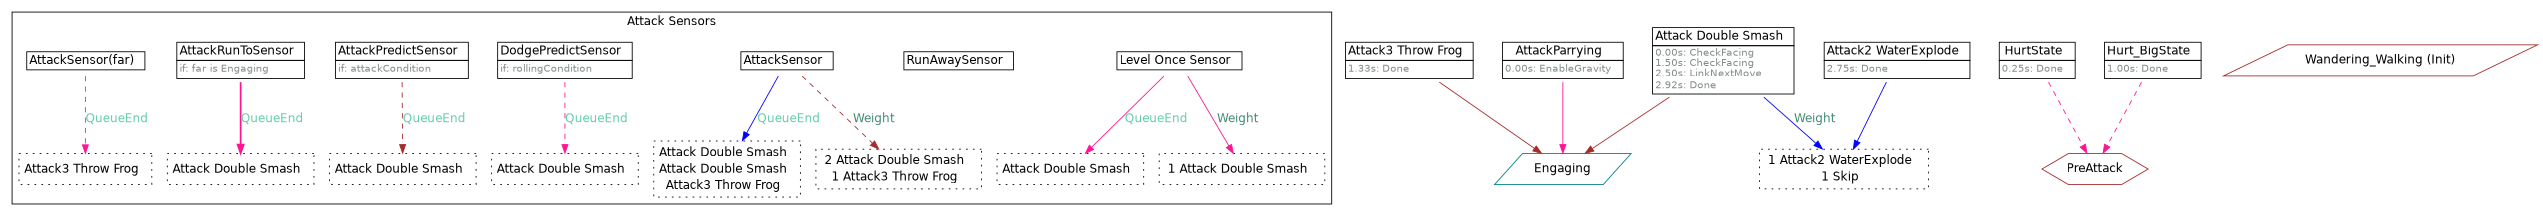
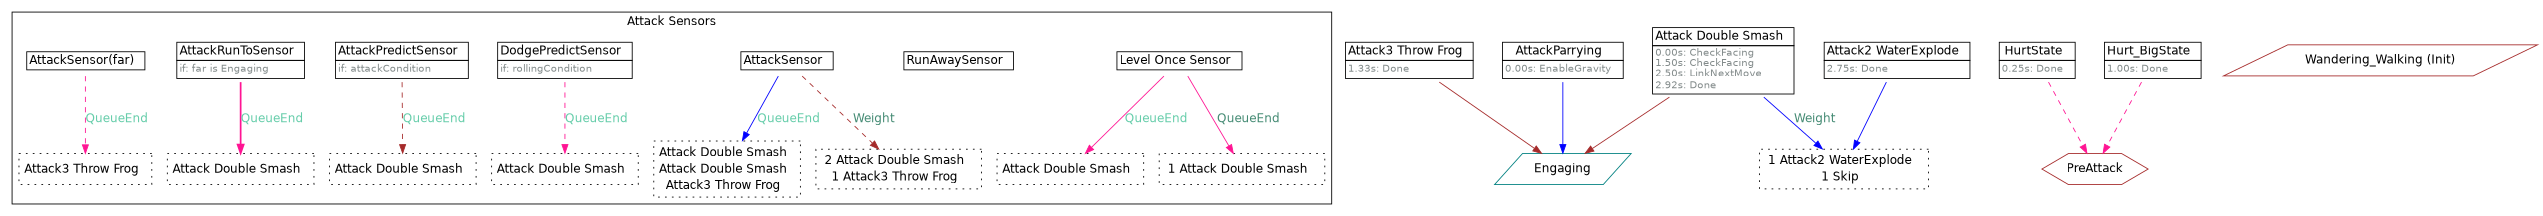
edge "AttackParrying" -> "Engaging": color deeppink -> blue
edge "Level Once Sensor" -> "1 Attack Double Smash": label "Weight" -> "QueueEnd"
